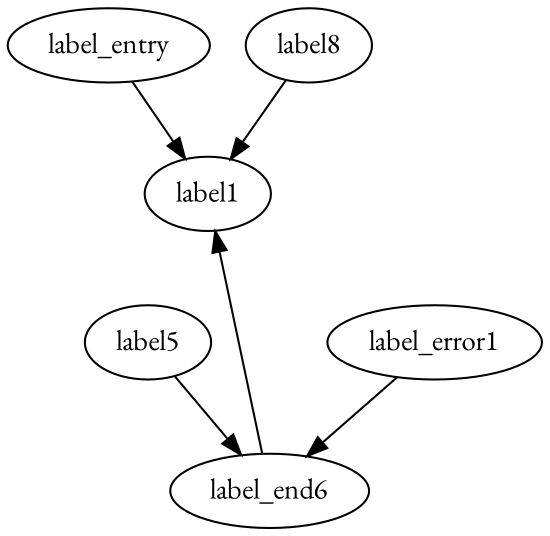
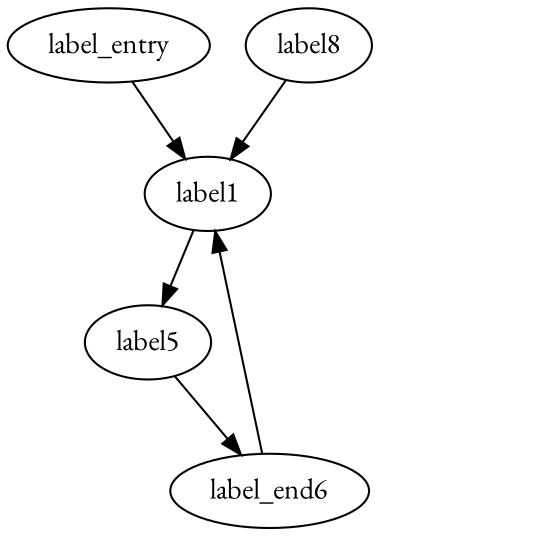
edge "label1" -> "label5": added
node "label_error1": removed
